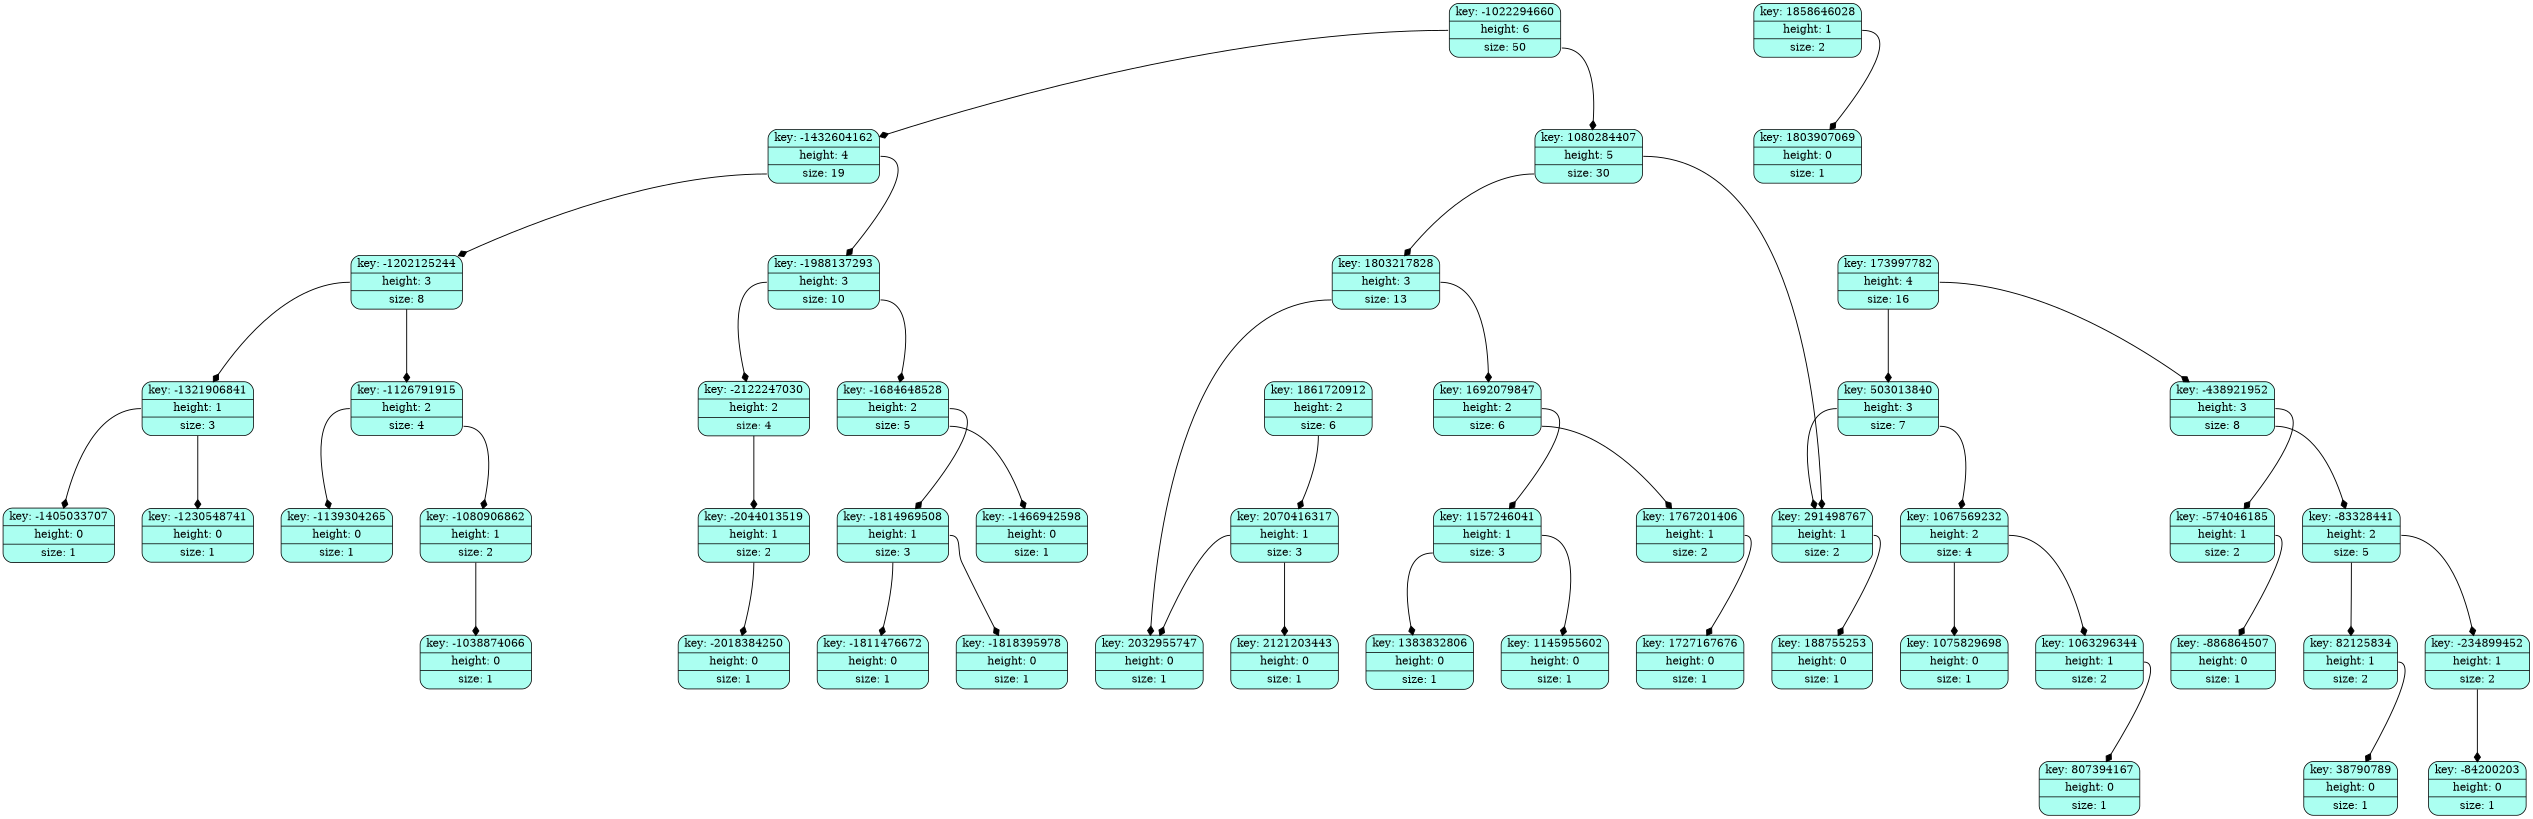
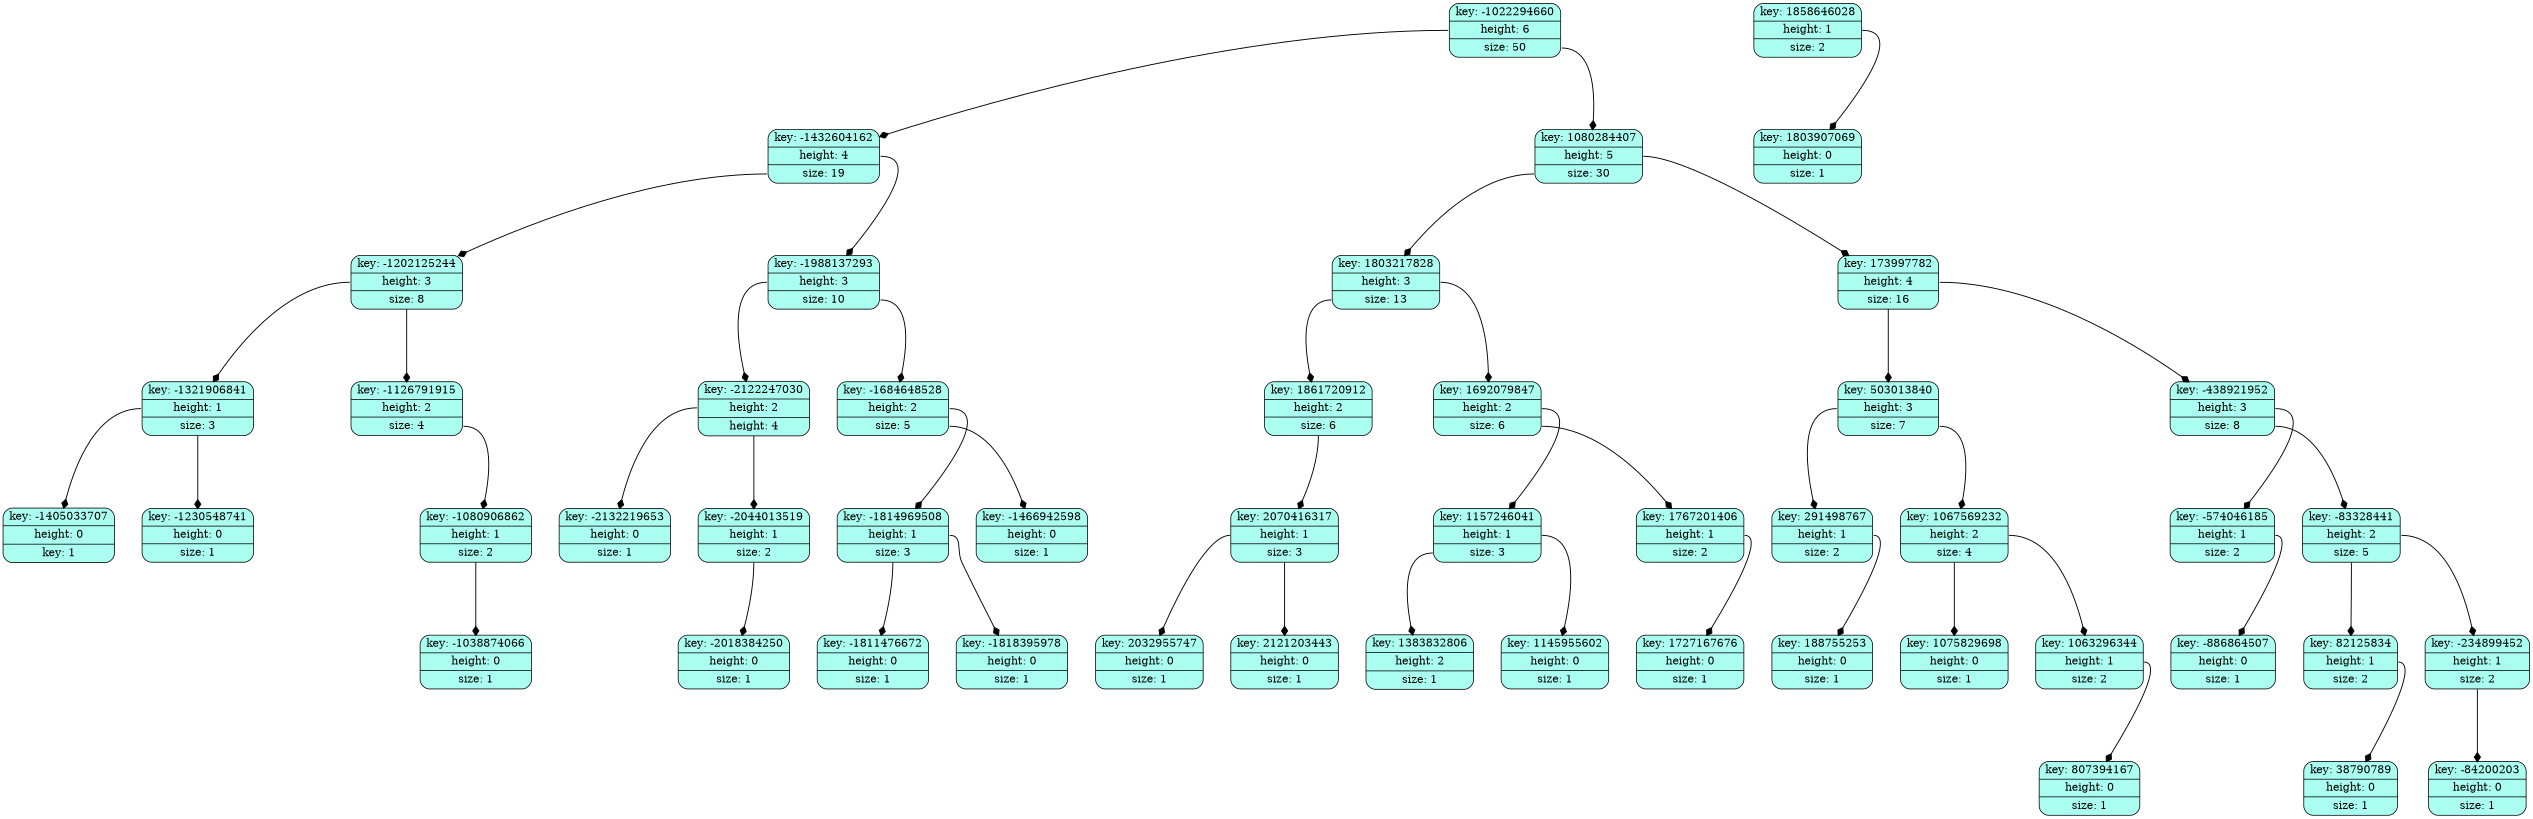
edge "key: 1080284407" -> "key: 291498767": now "key: 1080284407" -> "key: 173997782"
node "key: -2122247030": text "size: 4" -> "height: 4"
edge "key: 1803217828" -> "key: 2032955747": now "key: 1803217828" -> "key: 1861720912"
node "key: -1139304265": removed
node "key: -2132219653": added
node "key: -1405033707": text "size: 1" -> "key: 1"
node "key: 1383832806": text "height: 0" -> "height: 2"
